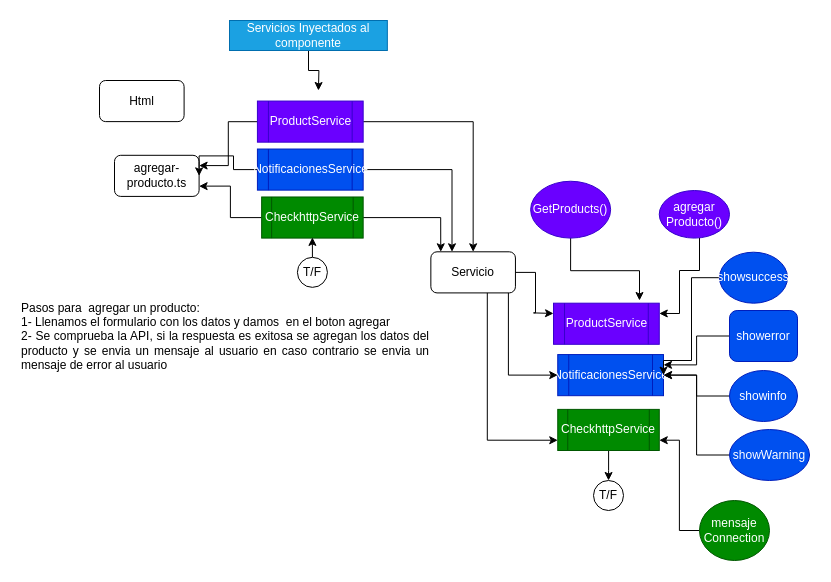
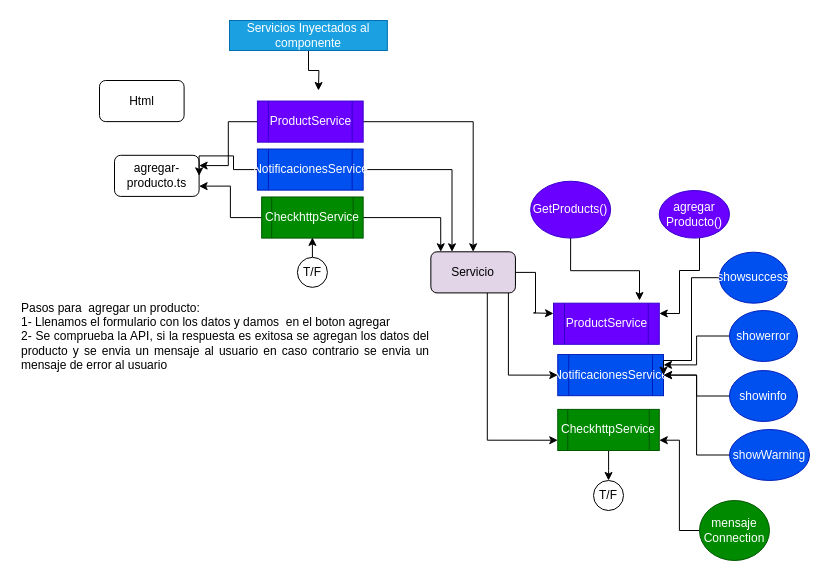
node "Servicio": fillcolor #ffffff -> #e1d5e7
node "showerror": shape rounded rectangle -> ellipse
